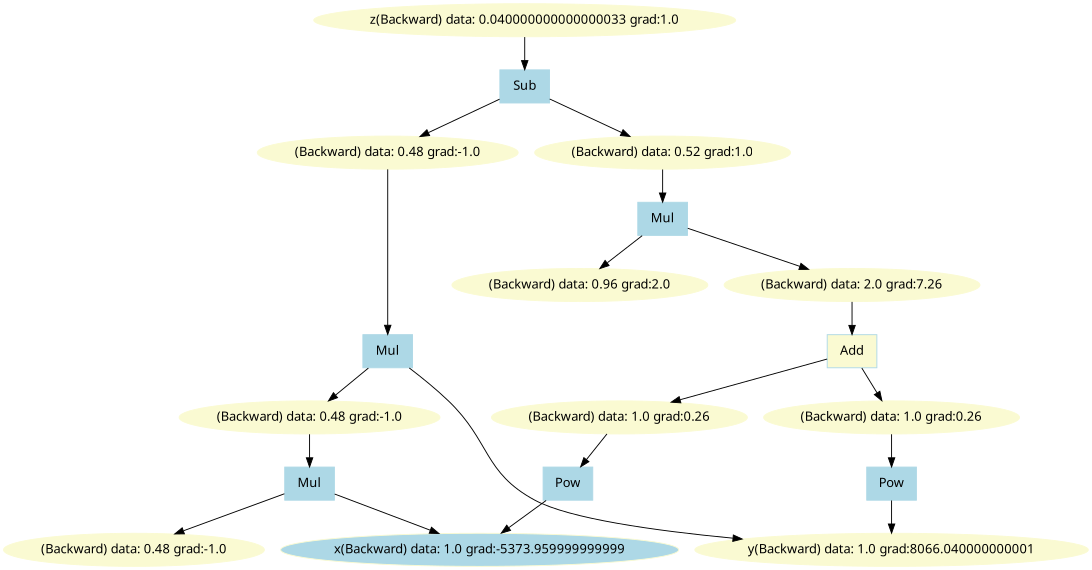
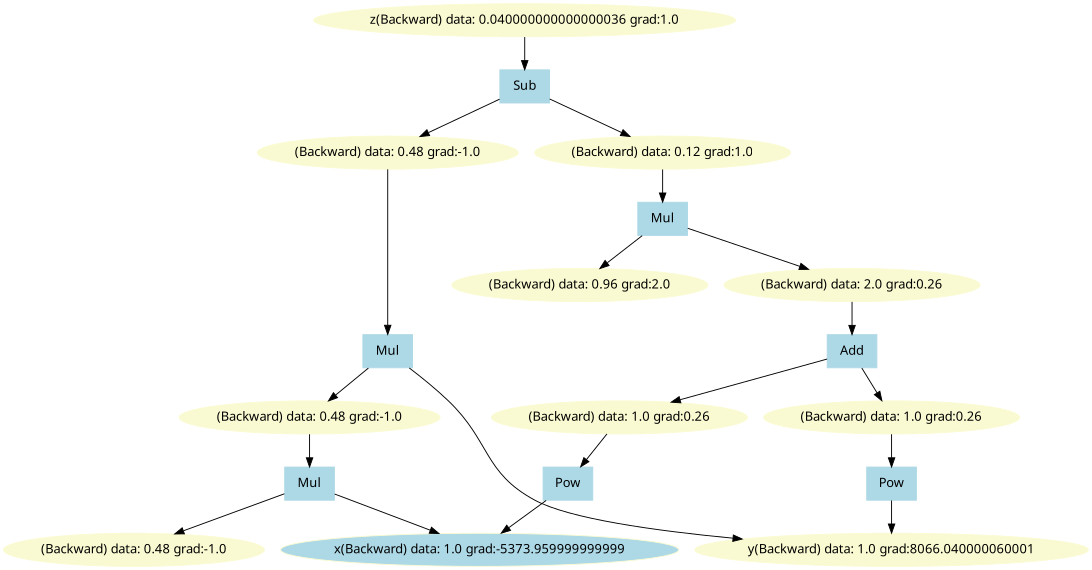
node "z(Backward) data: 0.040000000000000033 grad:1.0": label "z(Backward) data: 0.040000000000000033 grad:1.0" -> "z(Backward) data: 0.040000000000000036 grad:1.0"
node "(Backward) data: 0.52 grad:1.0": label "(Backward) data: 0.52 grad:1.0" -> "(Backward) data: 0.12 grad:1.0"
node "(Backward) data: 2.0 grad:7.26": label "(Backward) data: 2.0 grad:7.26" -> "(Backward) data: 2.0 grad:0.26"
node "Add": fillcolor lightgoldenrodyellow -> lightblue
node "y(Backward) data: 1.0 grad:8066.040000000001": label "y(Backward) data: 1.0 grad:8066.040000000001" -> "y(Backward) data: 1.0 grad:8066.040000060001"
